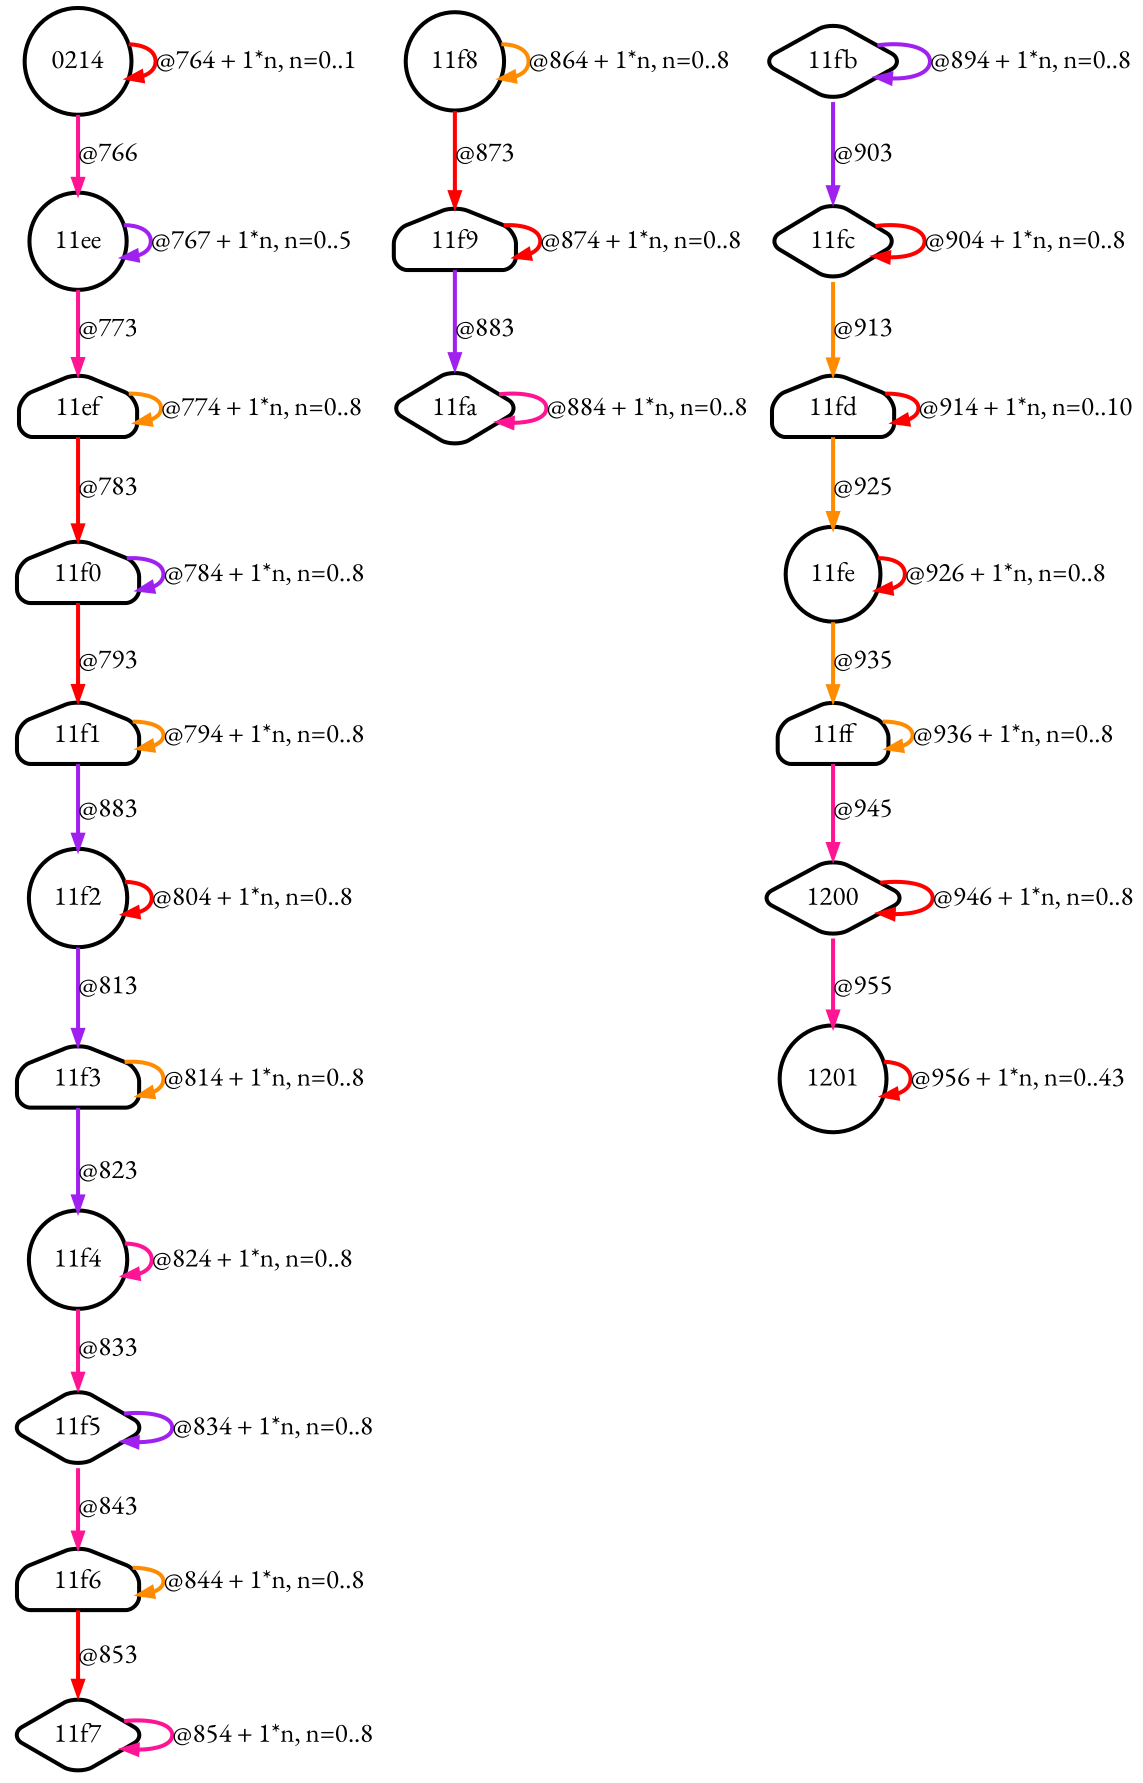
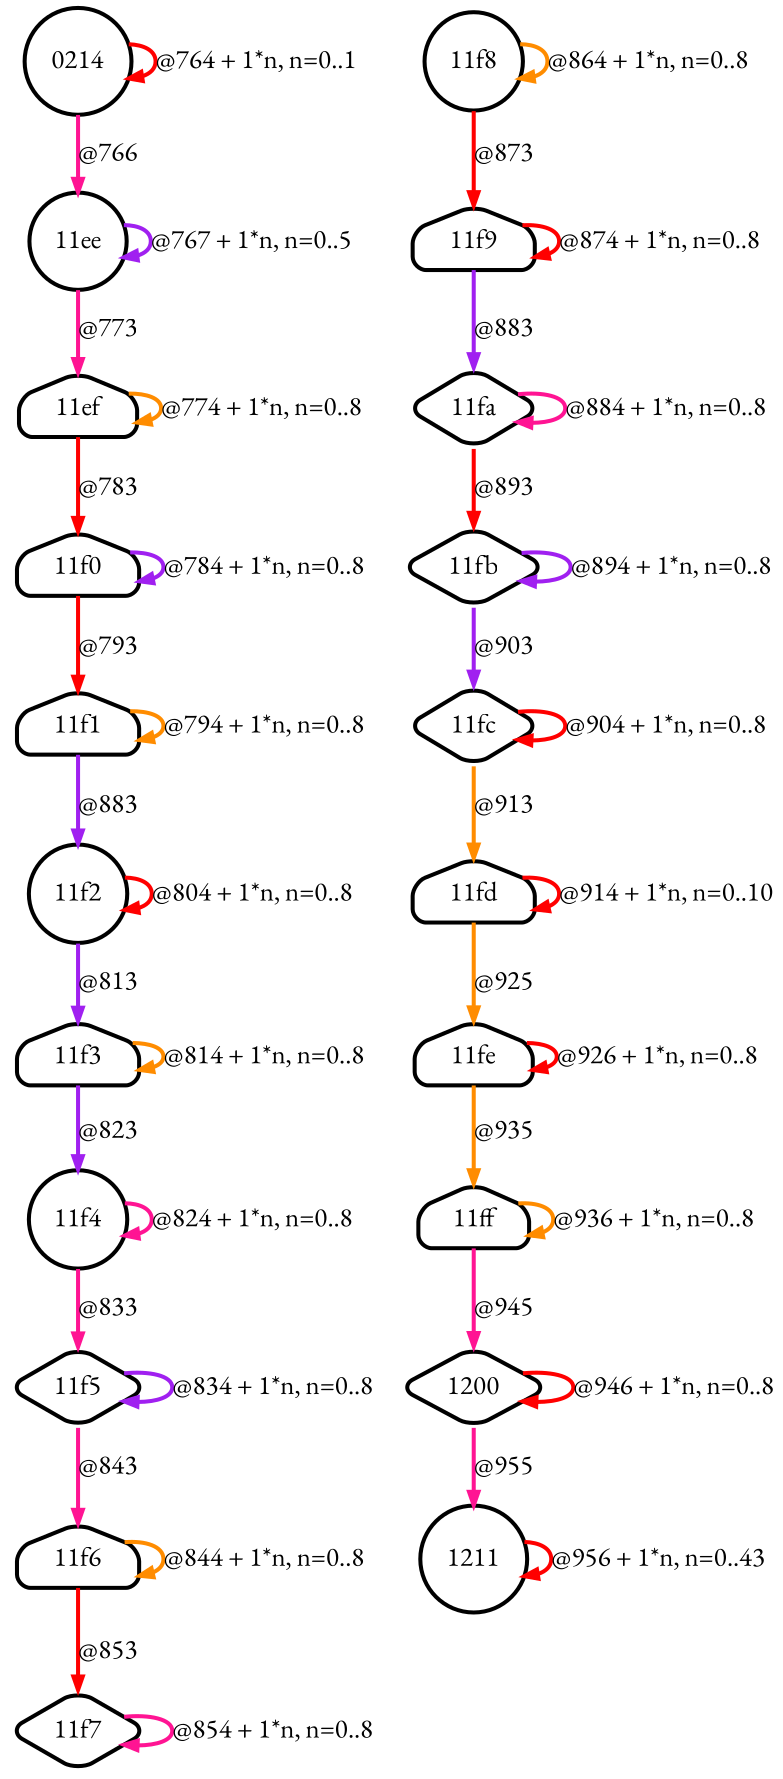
edge "11fa" -> "11fb": added, label "@893"
node "11fe": shape circle -> house
node "1201": label "1201" -> "1211"
